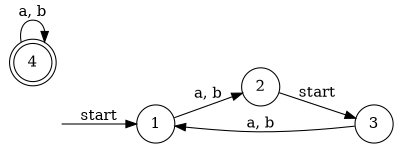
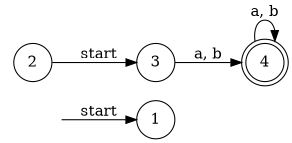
edge "1" -> "2": removed, label "a, b"
edge "3" -> "1": now "3" -> "4"
